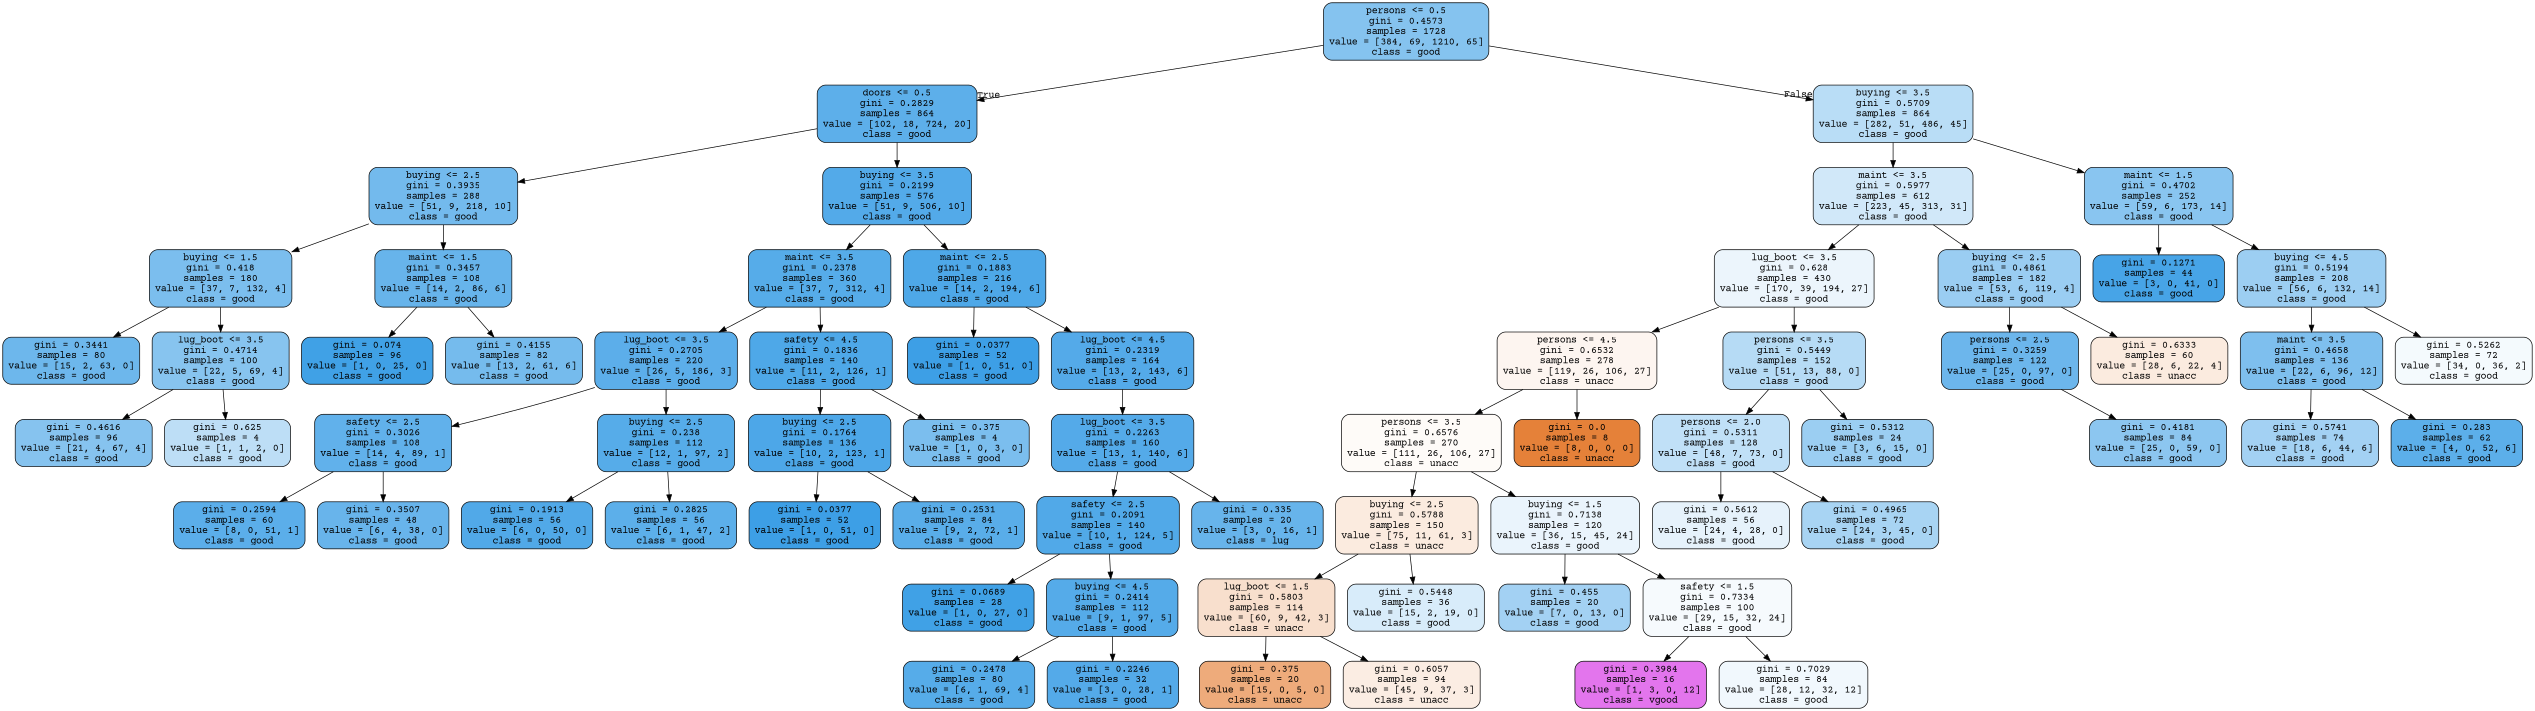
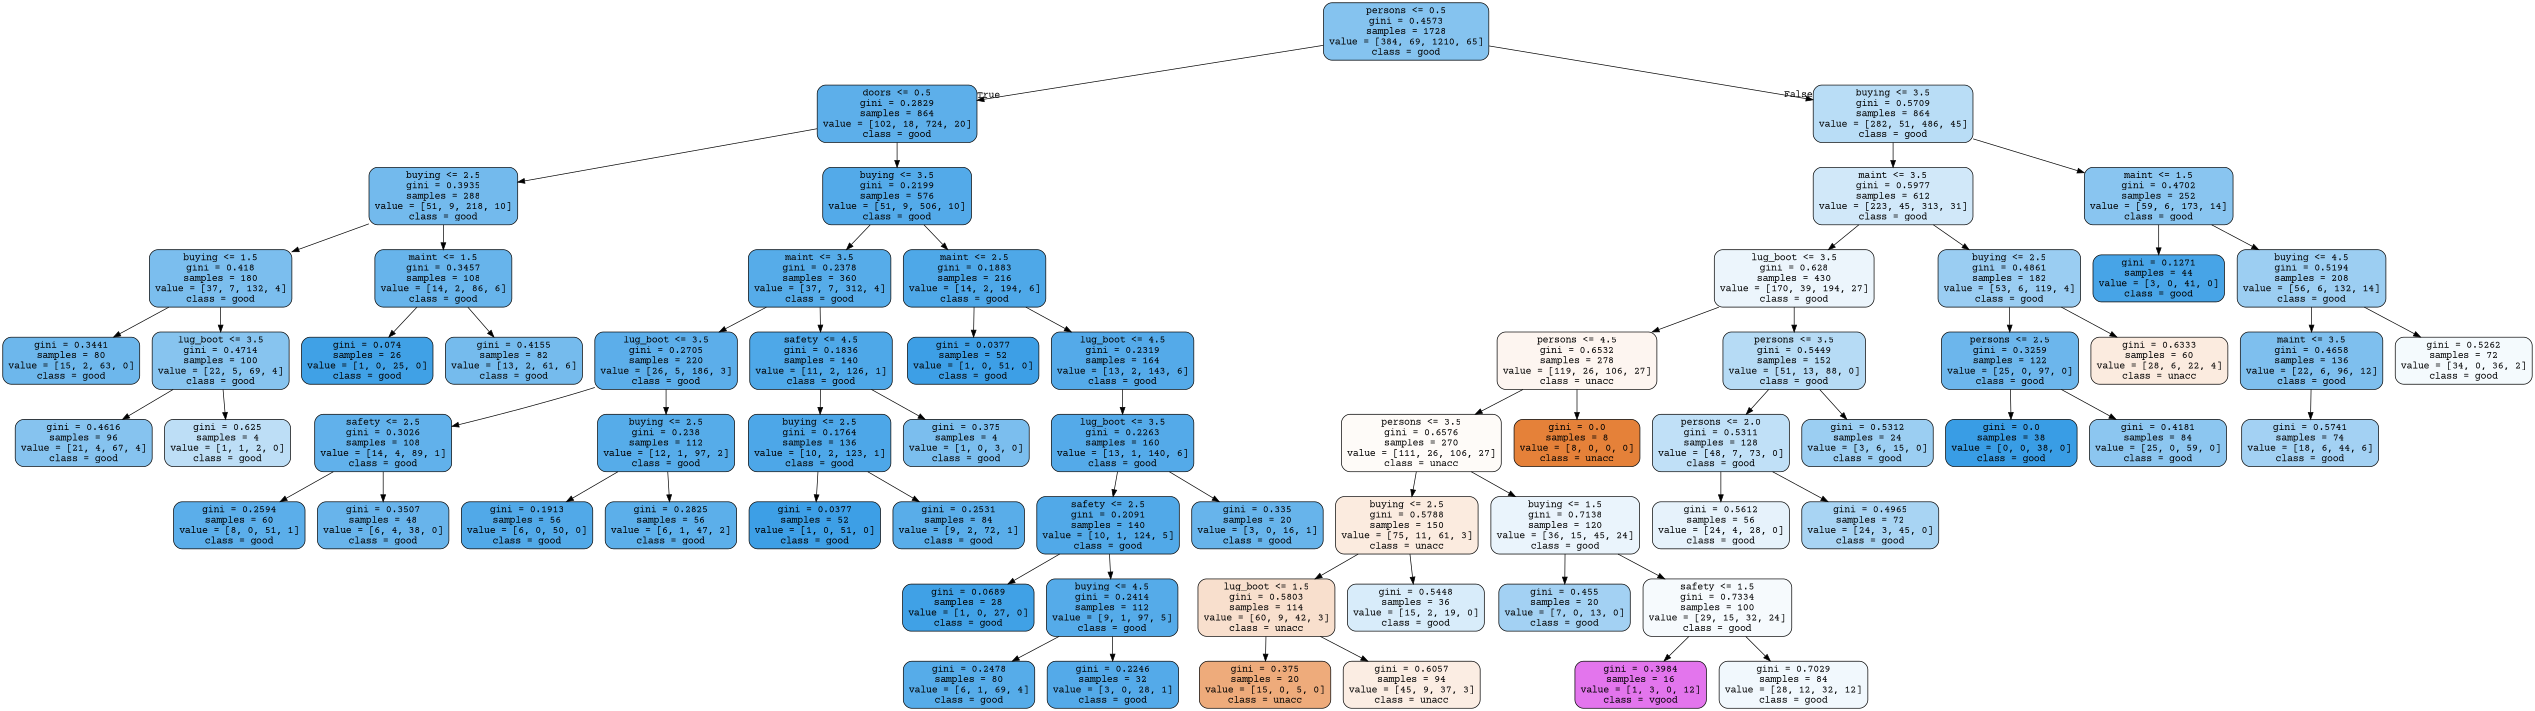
node "gini = 0.074 samples = 96 value = [1, 0, 25, 0] class = good": label "gini = 0.074 samples = 96 value = [1, 0, 25, 0] class = good" -> "gini = 0.074 samples = 26 value = [1, 0, 25, 0] class = good"
node "gini = 0.0 samples = 38 value = [0, 0, 38, 0] class = good": added
node "gini = 0.283 samples = 62 value = [4, 0, 52, 6] class = good": removed
node "gini = 0.335 samples = 20 value = [3, 0, 16, 1] class = lug": label "gini = 0.335 samples = 20 value = [3, 0, 16, 1] class = lug" -> "gini = 0.335 samples = 20 value = [3, 0, 16, 1] class = good"
